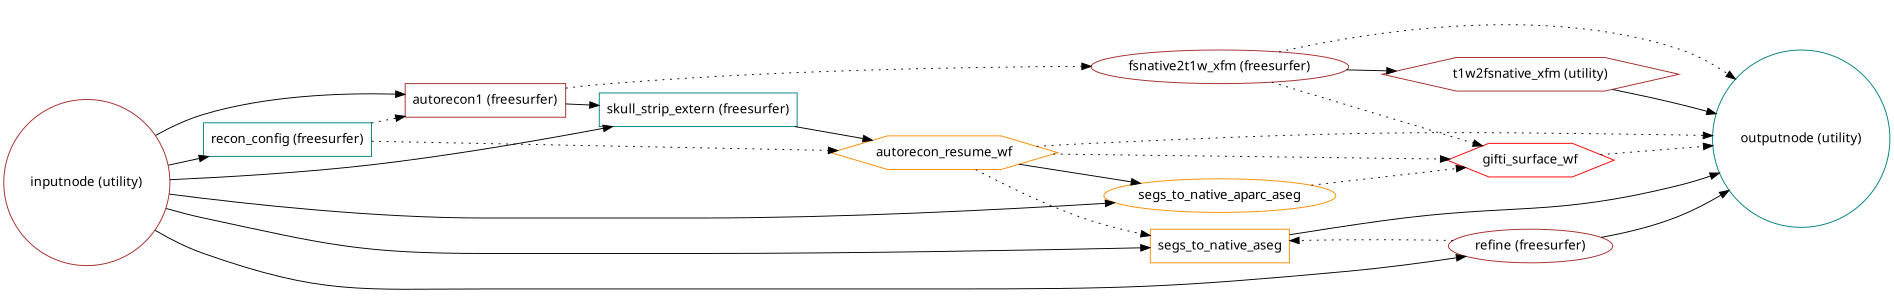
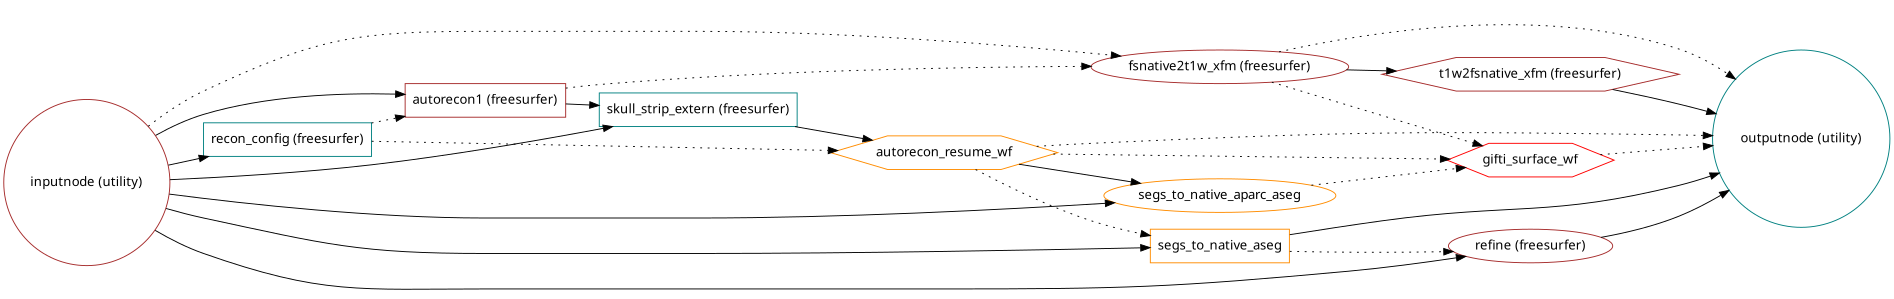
edge "inputnode (utility)" -> "fsnative2t1w_xfm (freesurfer)": added
node "t1w2fsnative_xfm (utility)": label "t1w2fsnative_xfm (utility)" -> "t1w2fsnative_xfm (freesurfer)"
edge "refine (freesurfer)" -> "segs_to_native_aseg": reversed
